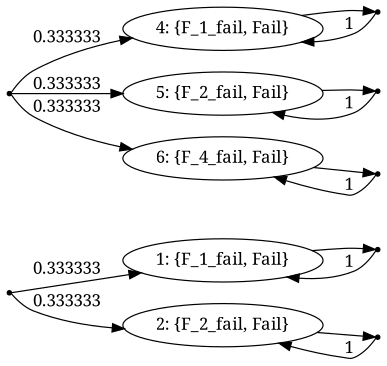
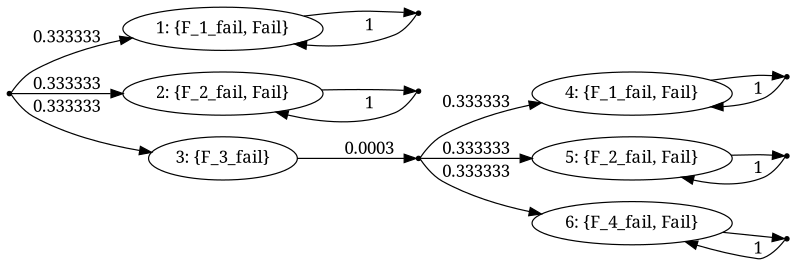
node "3: {F_3_fail}": added
